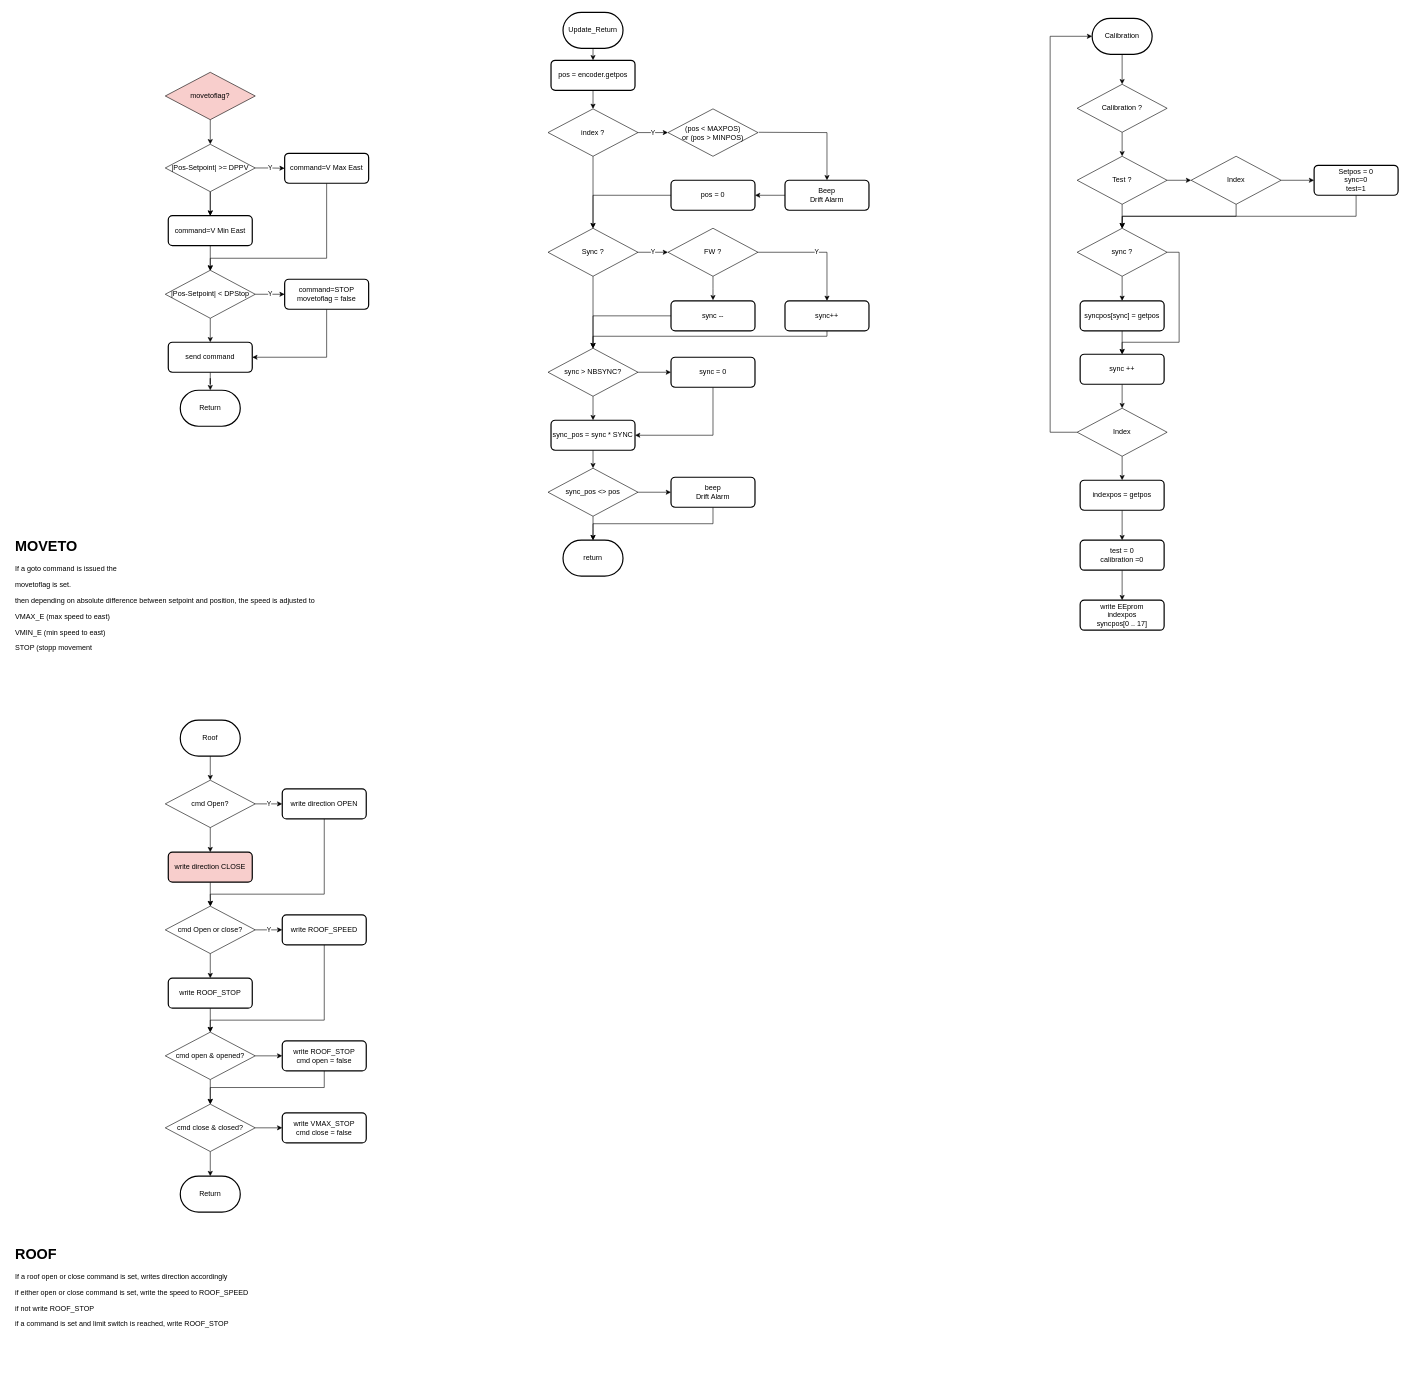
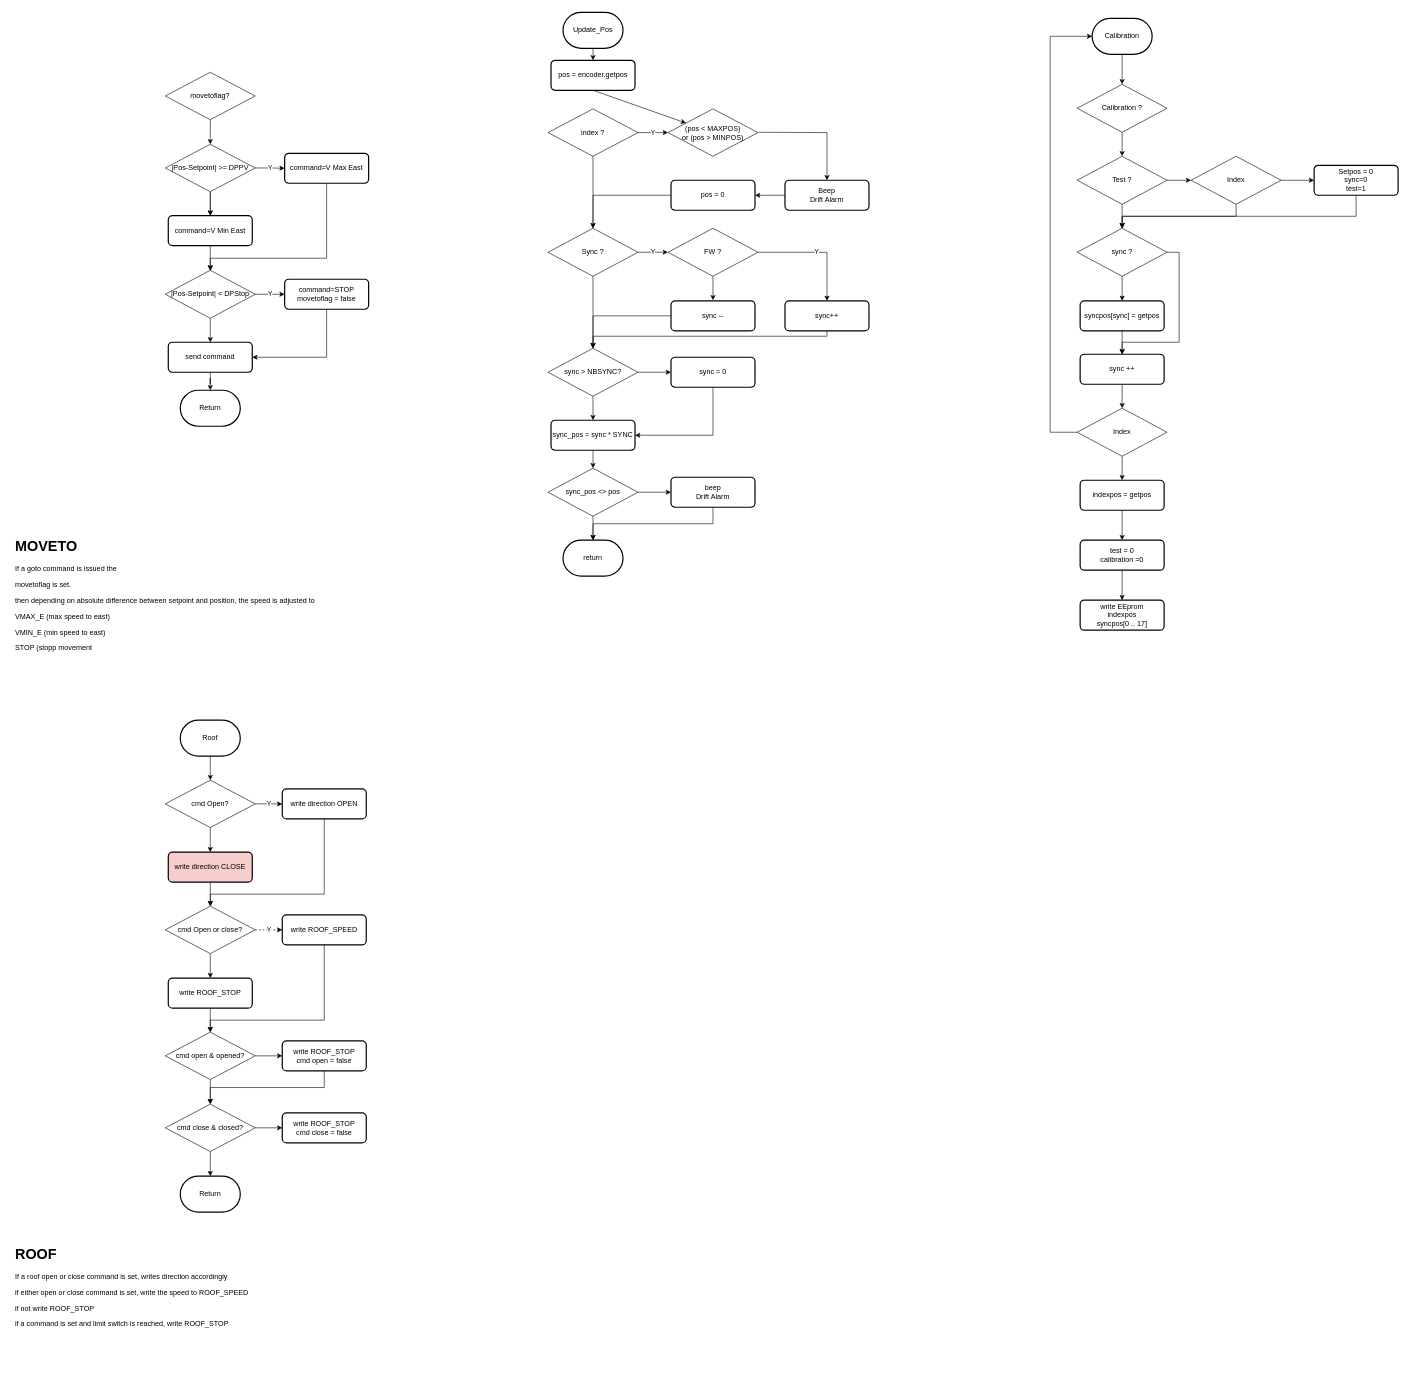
node "Update_Return": label "Update_Return" -> "Update_Pos"
node "movetoflag?": fillcolor #f8cecc -> #ffffff
edge "pos = encoder.getpos" -> "index ?": now "pos = encoder.getpos" -> "(pos < MAXPOS) or (pos > MINPOS)"
edge "cmd Open or close?" -> "write ROOF_SPEED": style solid -> dashed
node "write VMAX_STOP cmd close = false": label "write VMAX_STOP cmd close = false" -> "write ROOF_STOP cmd close = false"
